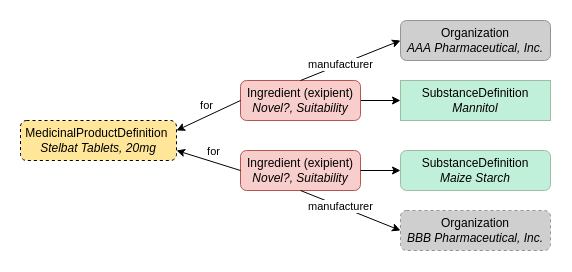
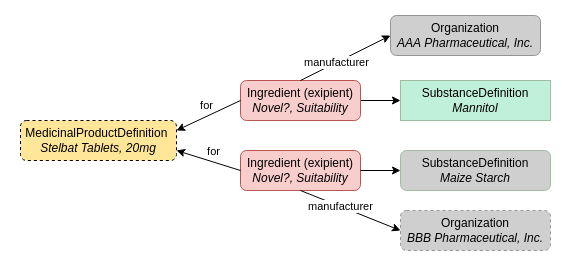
node "Organization AAA Pharmaceutical, Inc.": moved (476, 41) -> (466, 36)
node "SubstanceDefinition Maize Starch": fillcolor #c1f0da -> #cfcfcf
